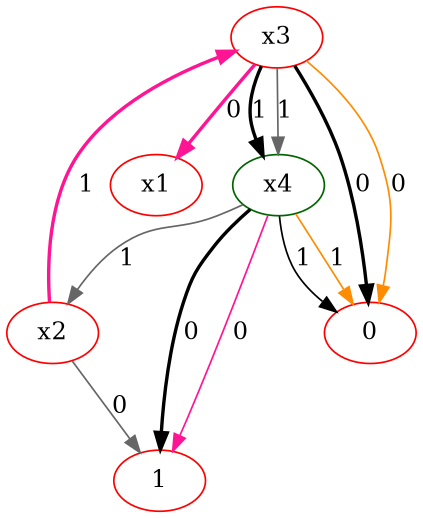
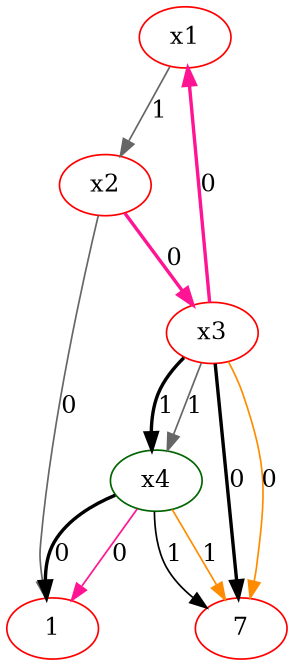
edge "x2" -> "x3": label "1" -> "0"
edge "x4" -> "x2": now "x1" -> "x2"
node "0": label "0" -> "7"
